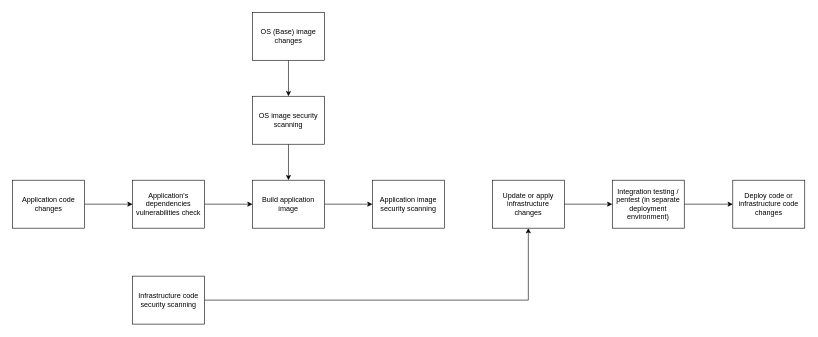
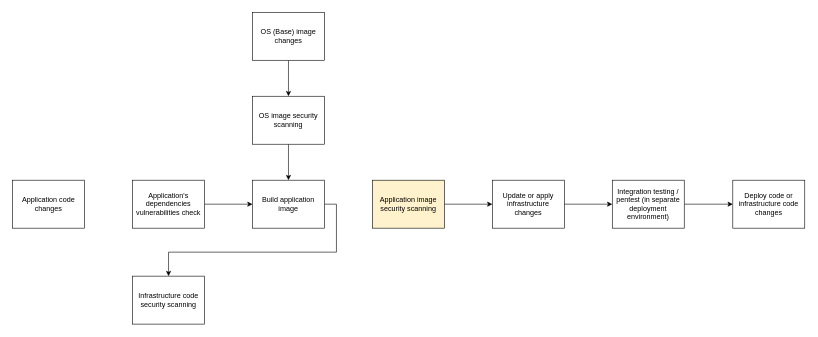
edge "Application code changes" -> "Application's dependencies vulnerabilities check": removed
edge "Build application image" -> "Application image security scanning": now "Build application image" -> "Infrastructure code security scanning"
node "Application image security scanning": fillcolor #ffffff -> #fff2cc
edge "Application image security scanning" -> "Update or apply infrastructure changes": added
edge "Infrastructure code security scanning" -> "Update or apply infrastructure changes": removed
